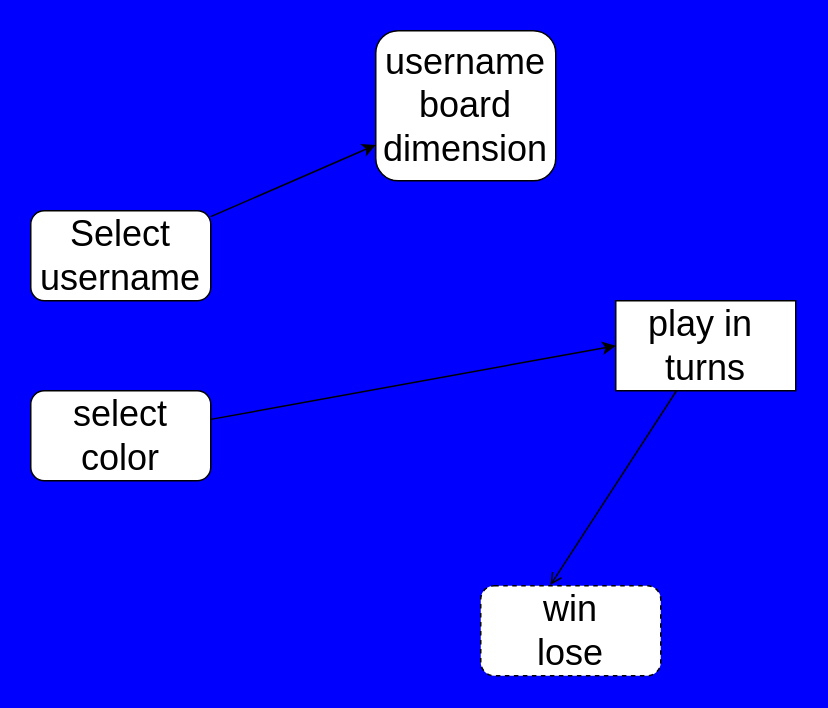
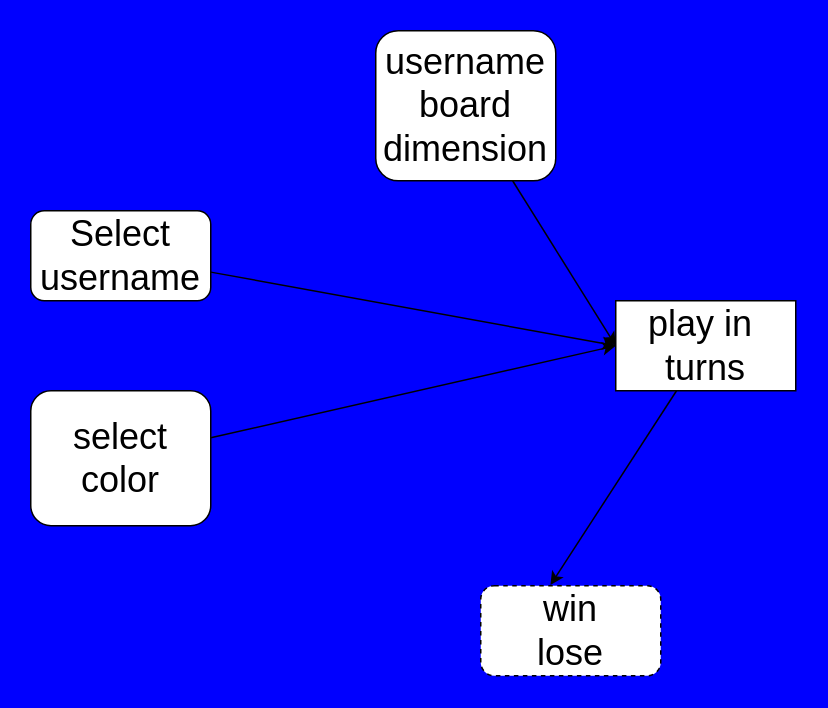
edge "Select username" -> "username board dimension": now "Select username" -> "play in turns"
edge "username board dimension" -> "play in turns": added
node "select color": size 180x90 -> 180x135
edge "play in turns" -> "win lose": arrowhead open -> classic
